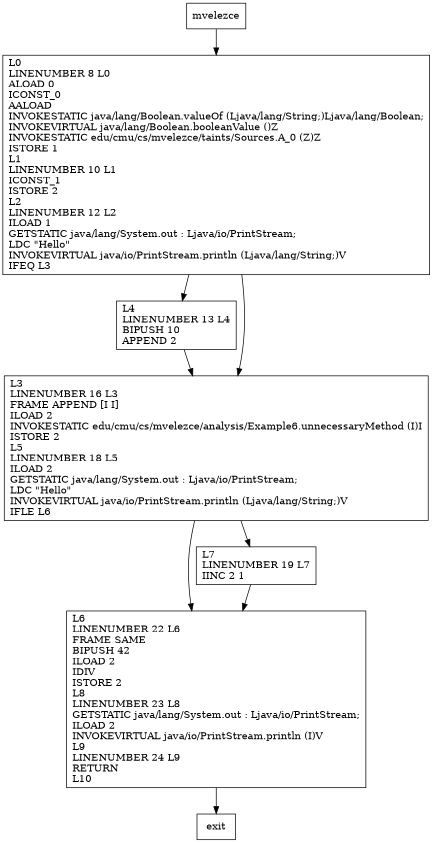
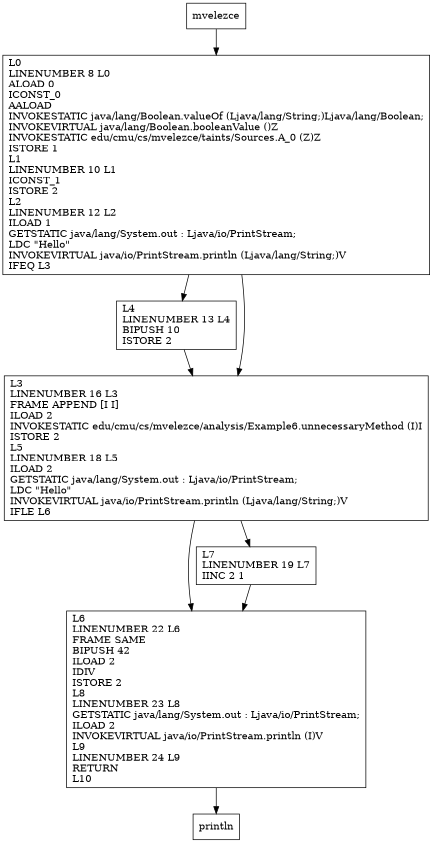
node "L4 LINENUMBER 13 L4 BIPUSH 10 APPEND 2": label "L4 LINENUMBER 13 L4 BIPUSH 10 APPEND 2" -> "L4 LINENUMBER 13 L4 BIPUSH 10 ISTORE 2"
node "exit": label "exit" -> "println"
